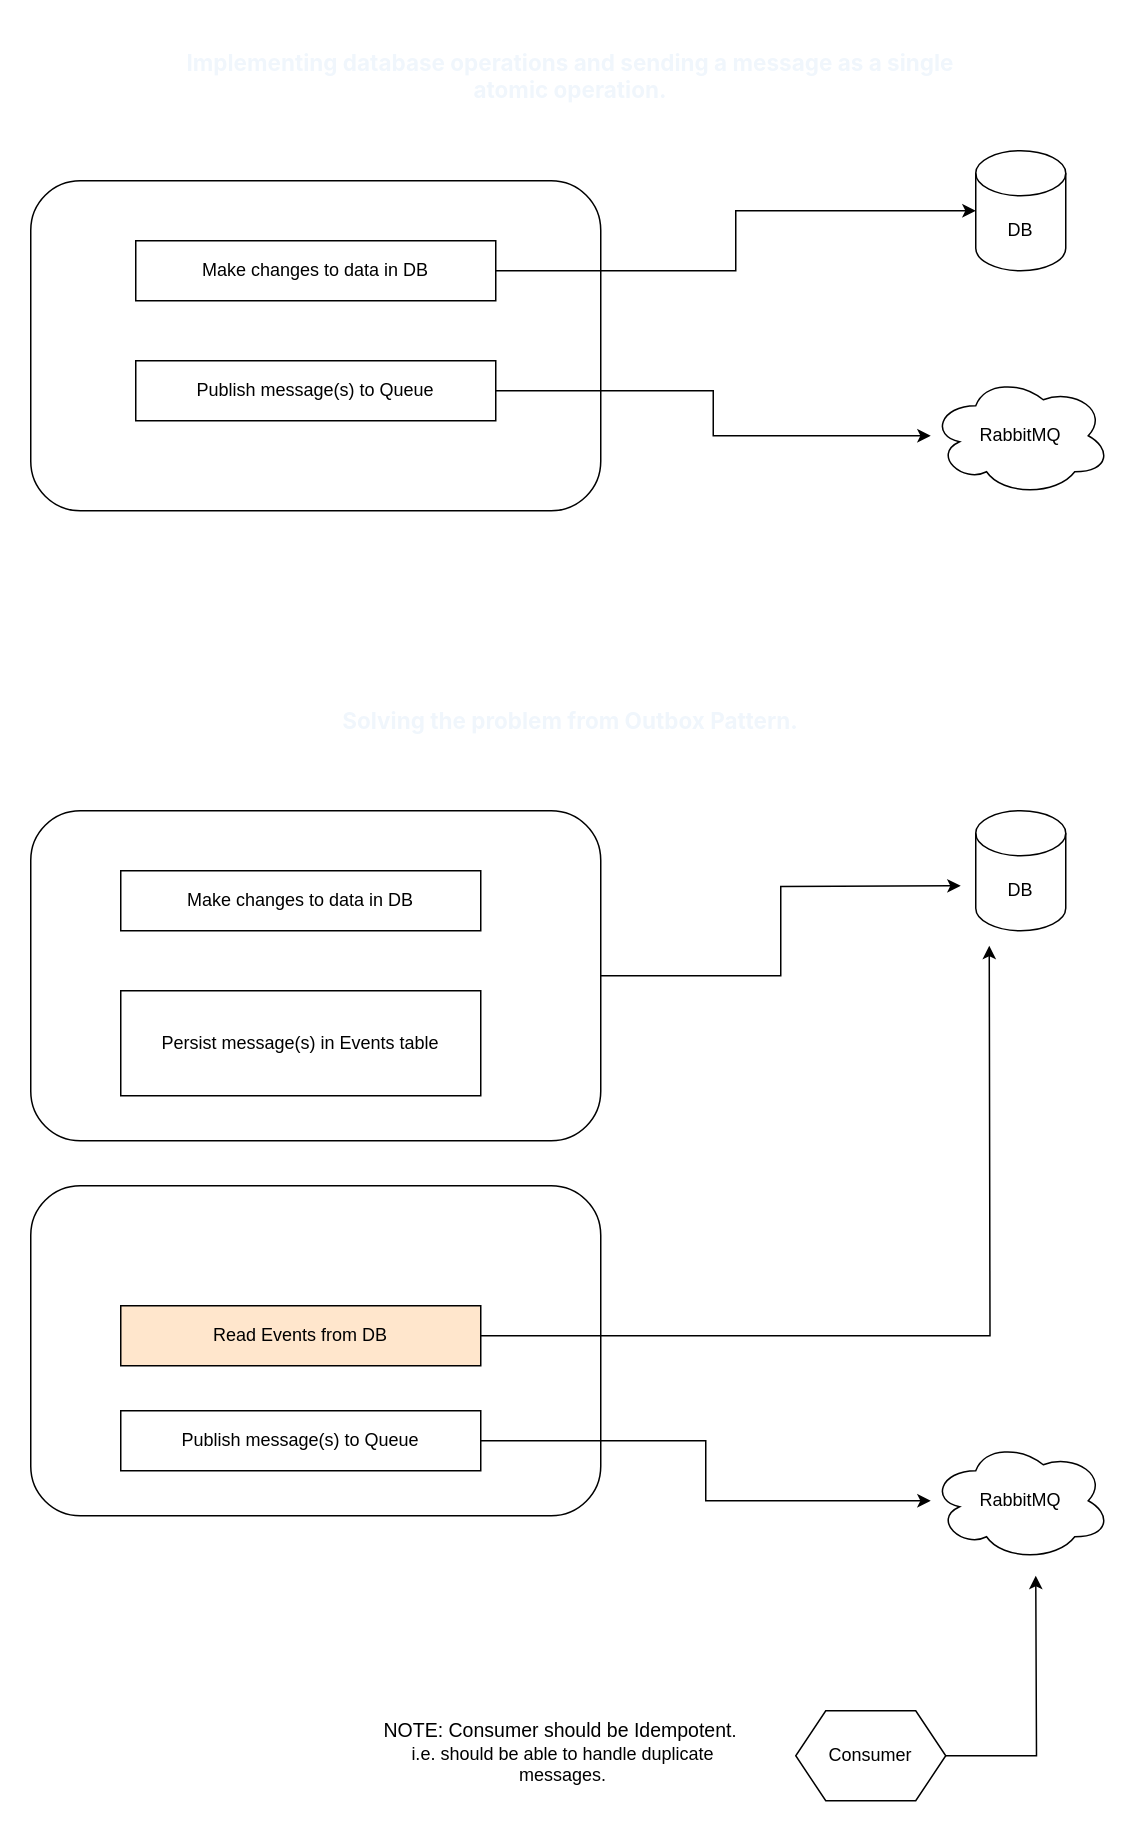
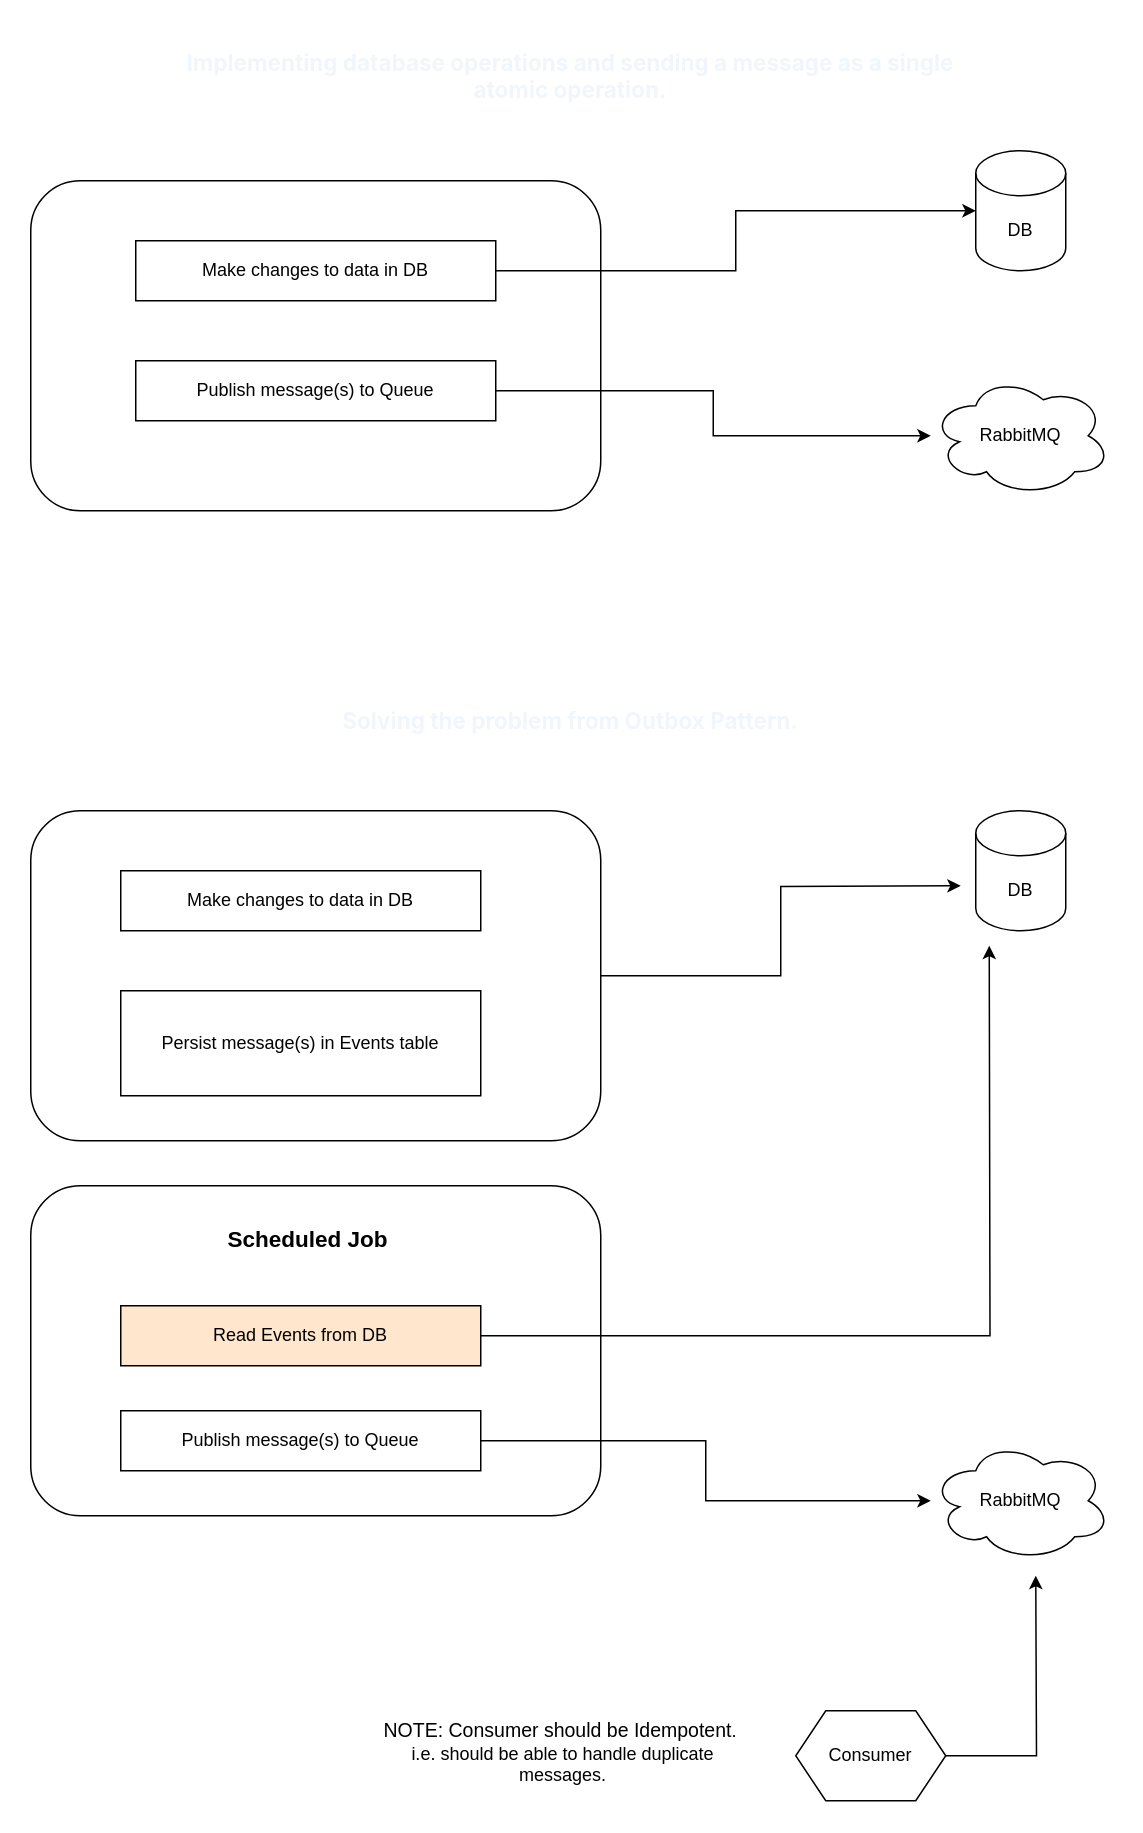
node "Scheduled Job": added
